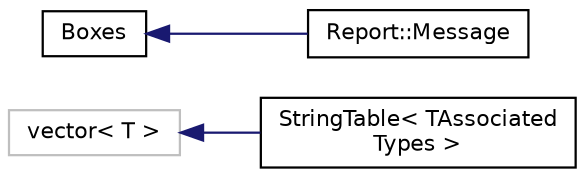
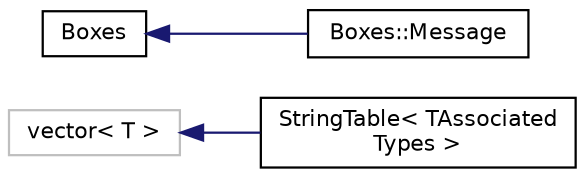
node "Report::Message": label "Report::Message" -> "Boxes::Message"
